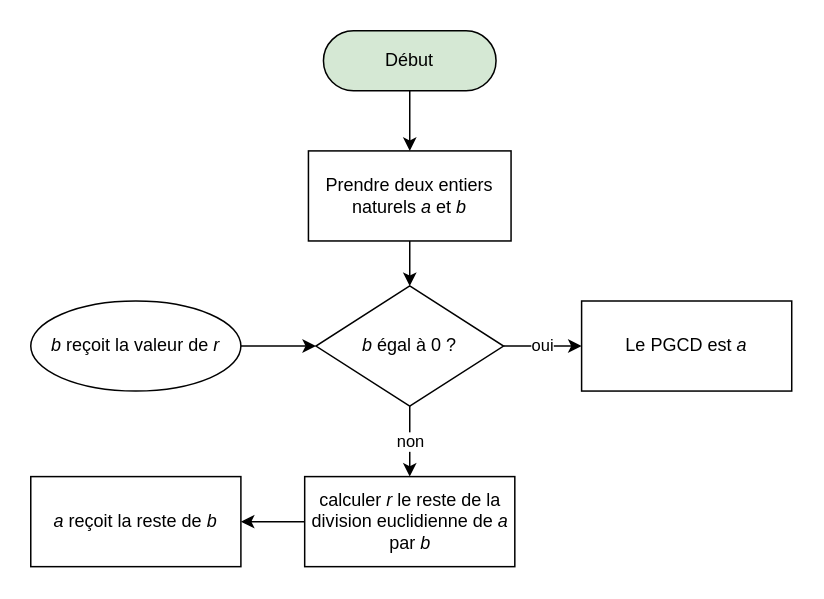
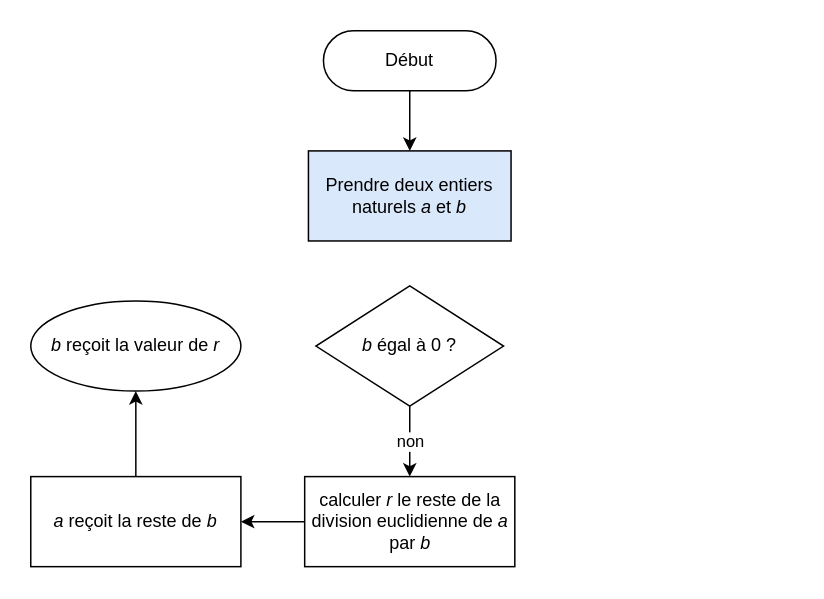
node "Début": fillcolor #d5e8d4 -> #ffffff
node "Prendre deux entiers naturels a et b": fillcolor #ffffff -> #dae8fc
edge "Prendre deux entiers naturels a et b" -> "b égal à 0 ?": removed
edge "b reçoit la valeur de r" -> "b égal à 0 ?": removed
edge "b égal à 0 ?" -> "Le PGCD est a": removed, label "oui"
node "Le PGCD est a": removed
edge "a reçoit la reste de b" -> "b reçoit la valeur de r": added
